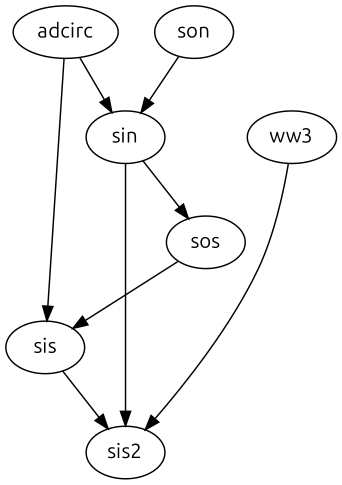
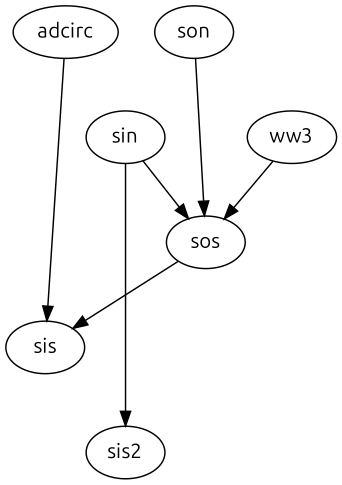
edge "son" -> "sin": now "son" -> "sos"
edge "adcirc" -> "sin": removed
edge "ww3" -> "sis2": now "ww3" -> "sos"
edge "sis" -> "sis2": removed
